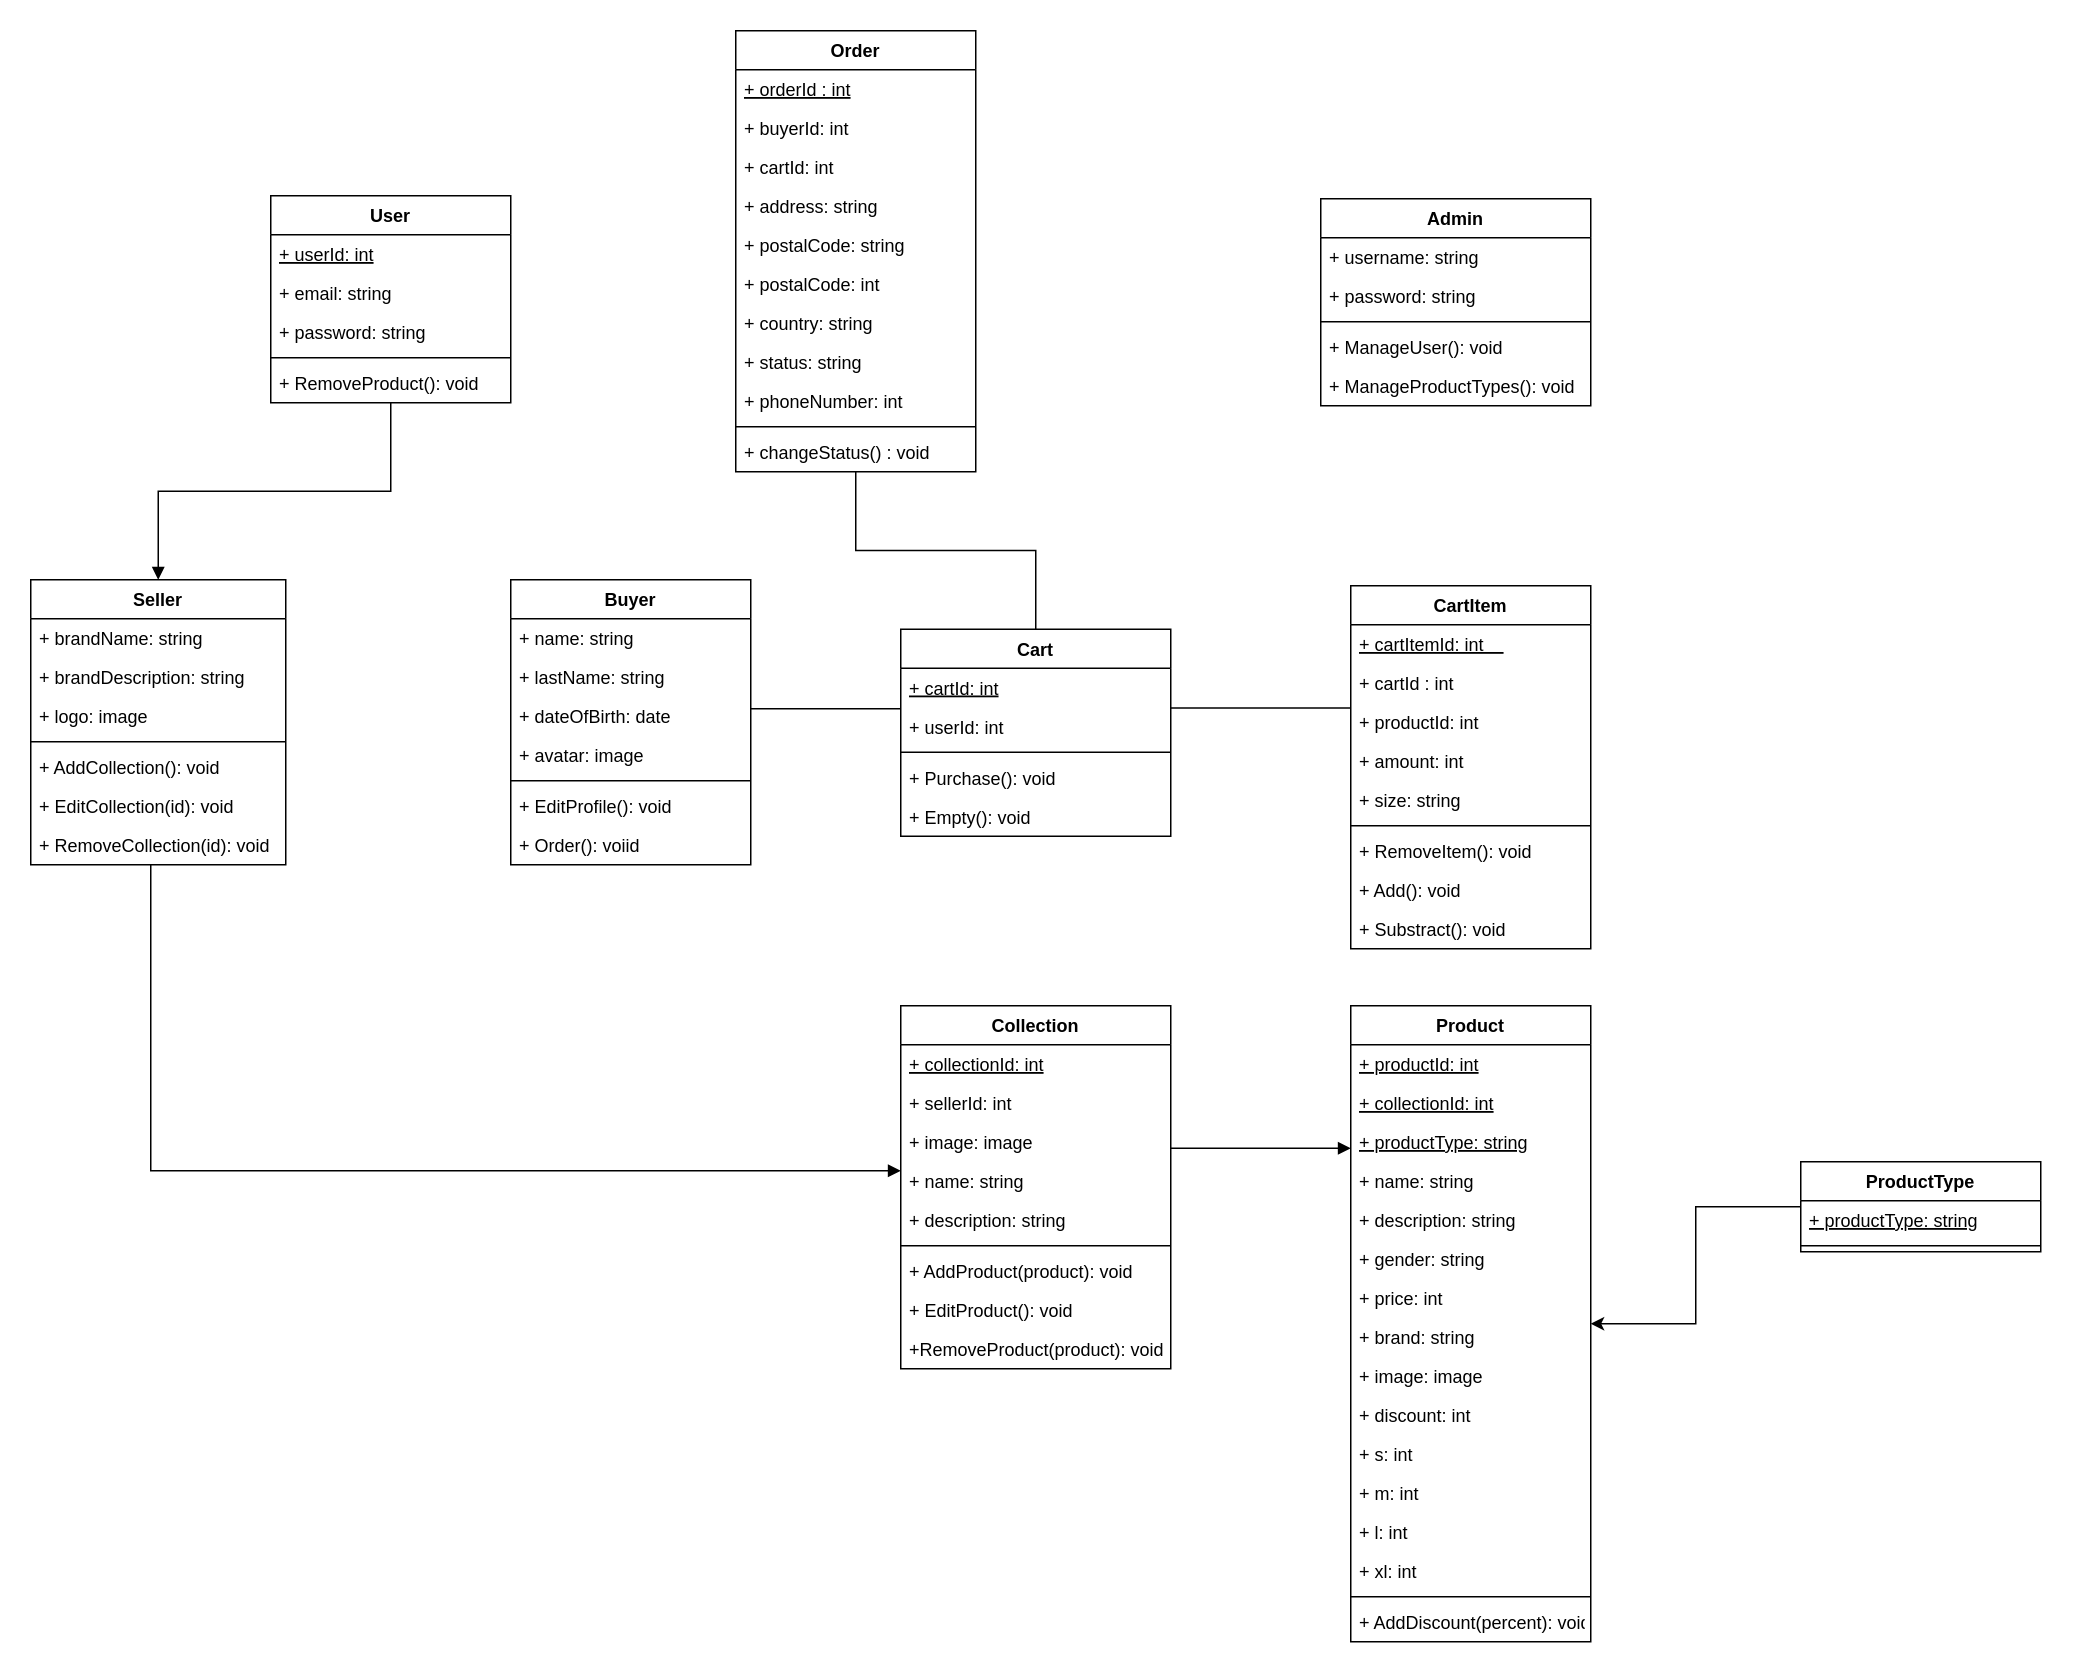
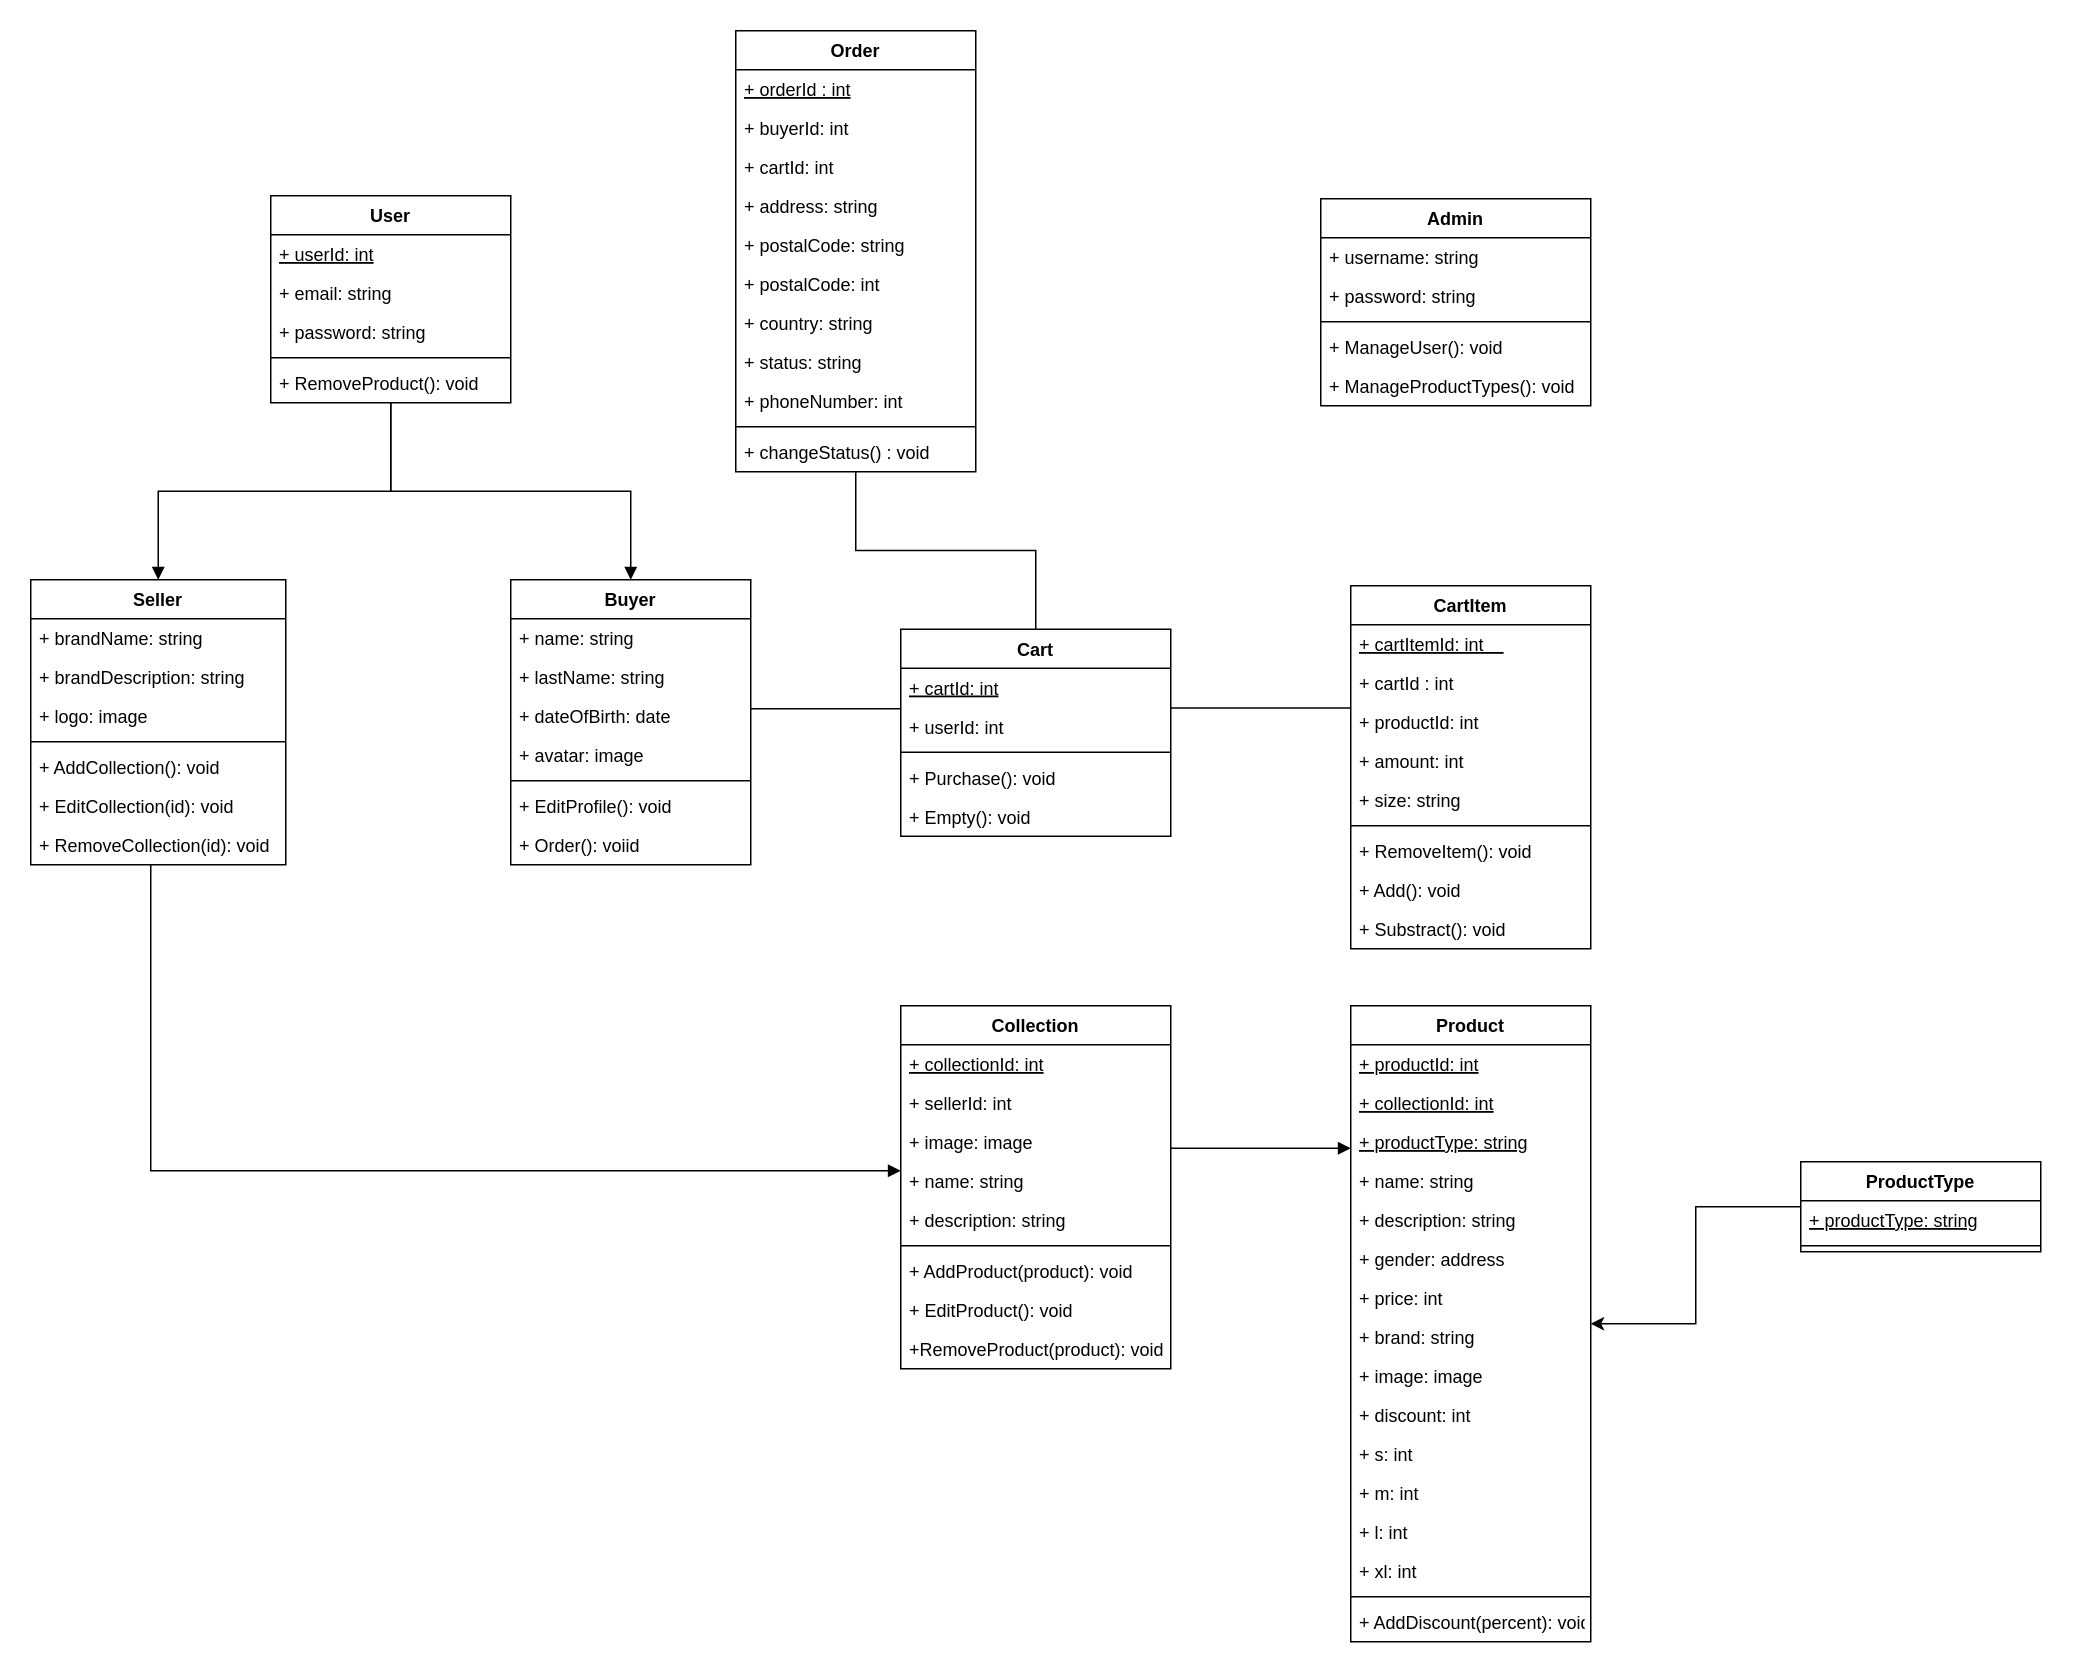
edge "User" -> "Buyer": added
node "+ gender: string": label "+ gender: string" -> "+ gender: address"
